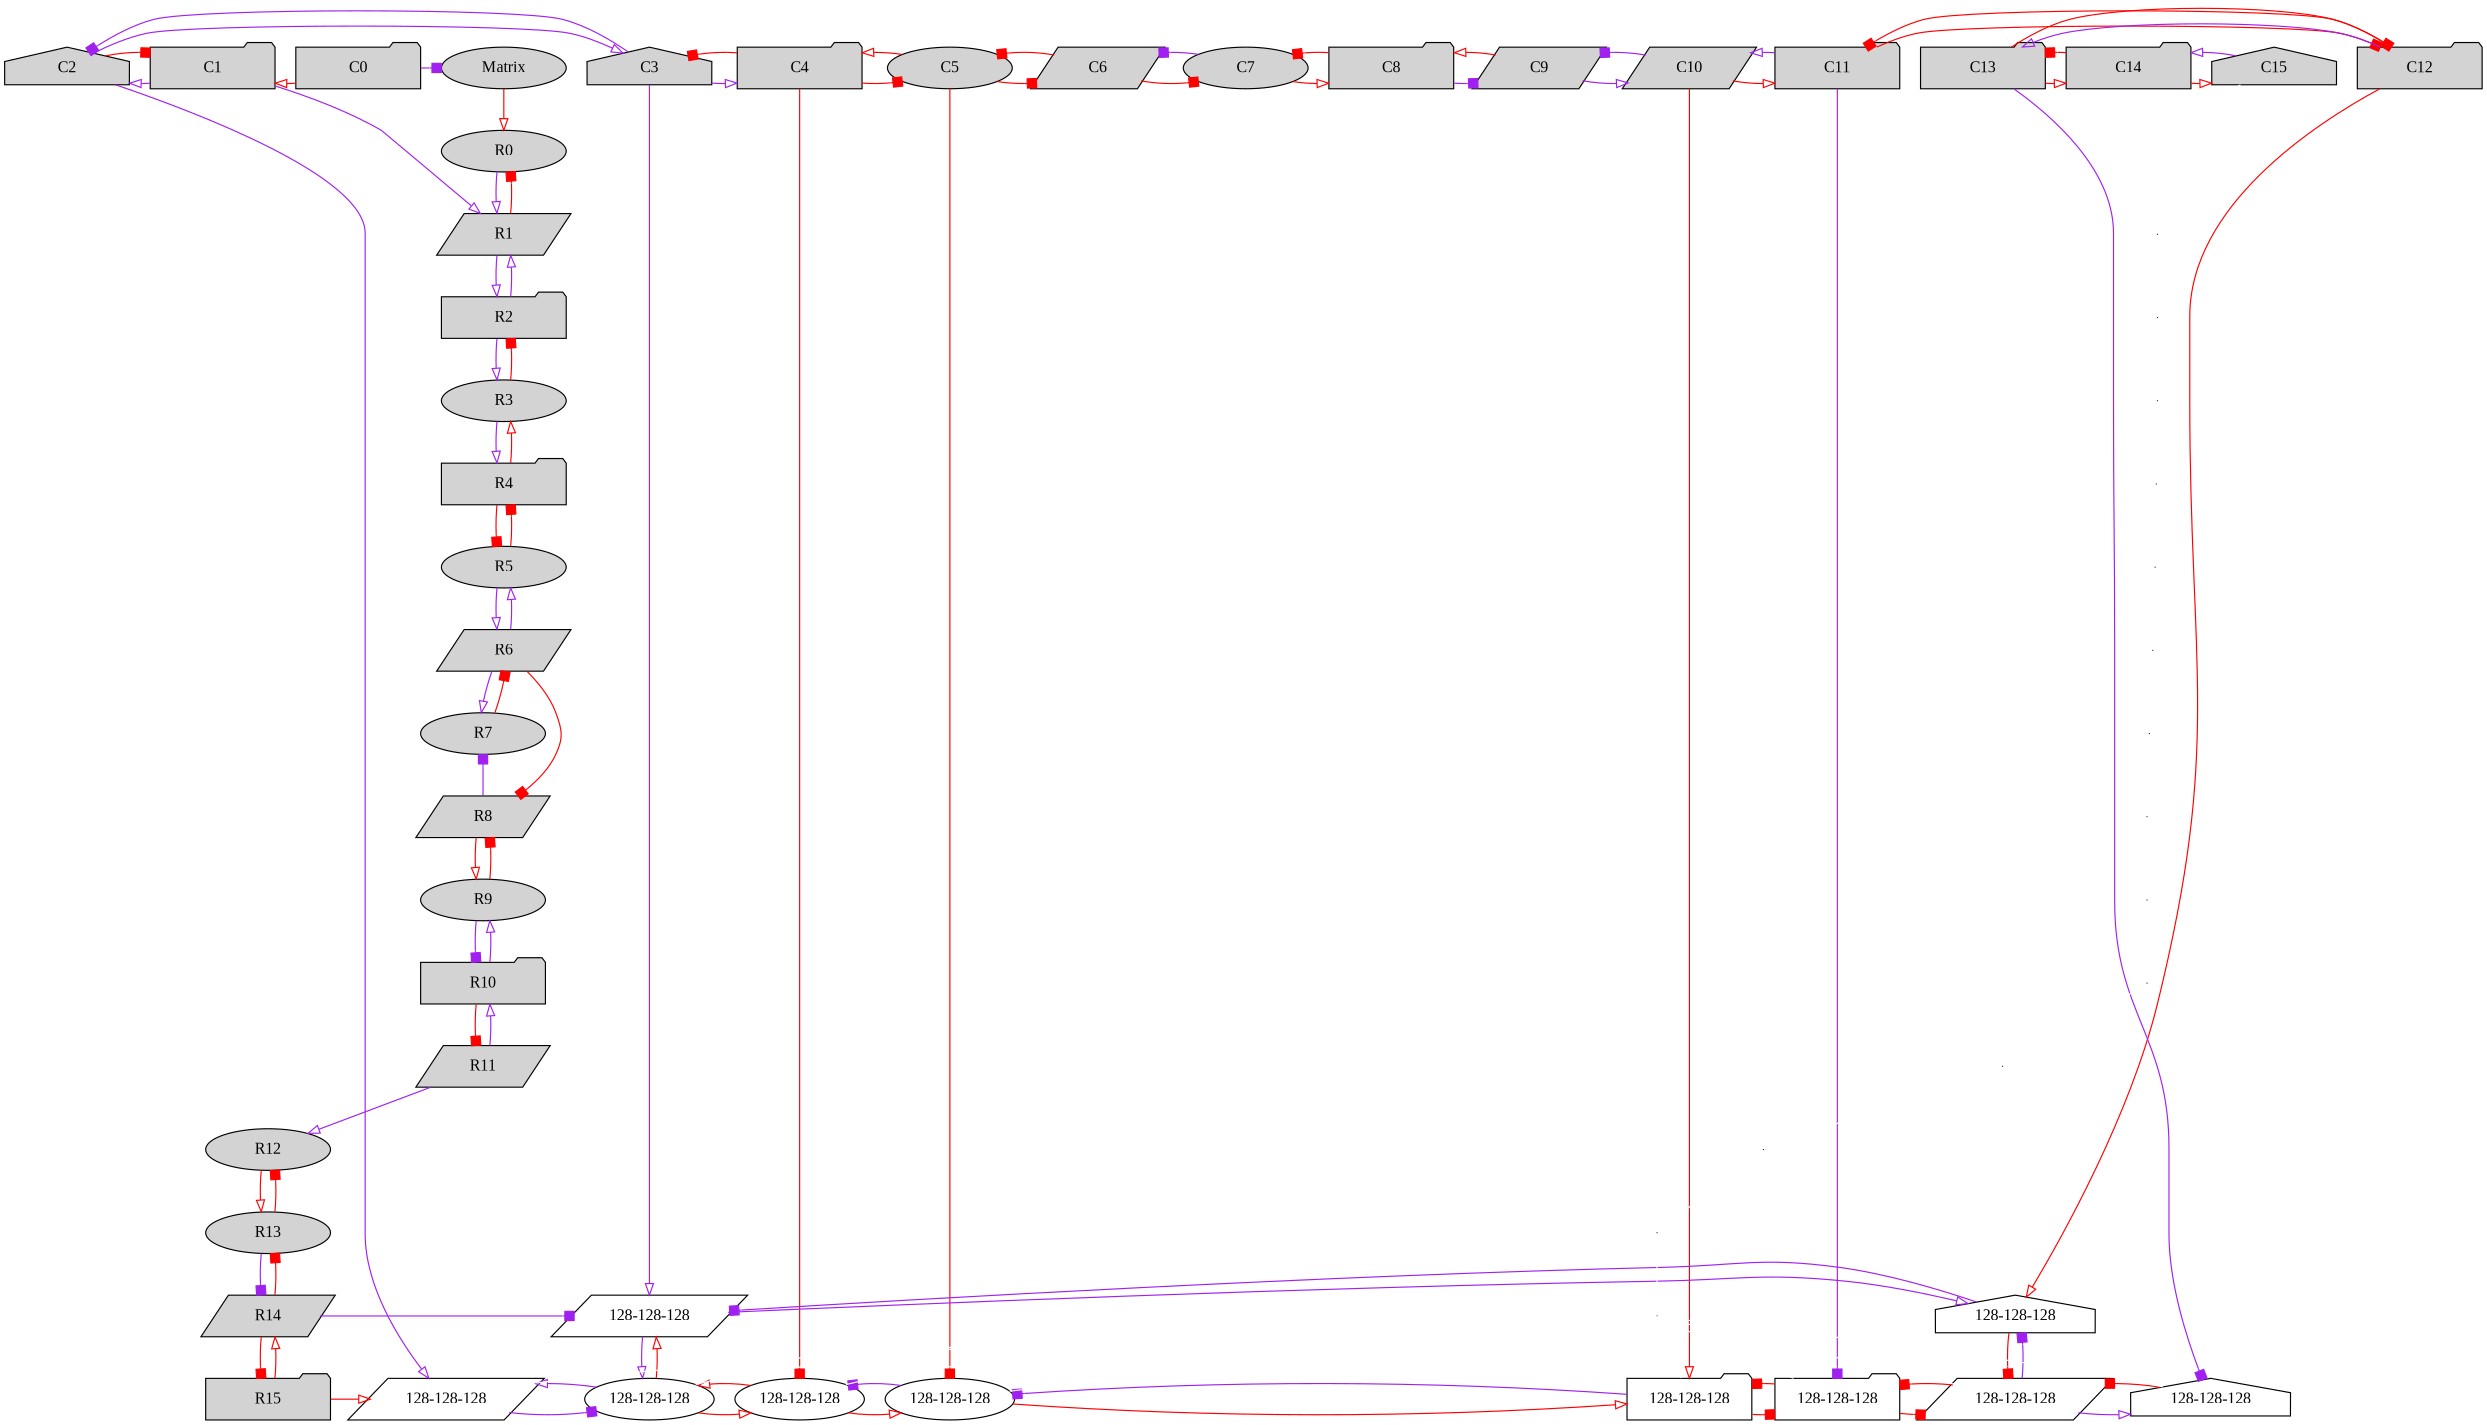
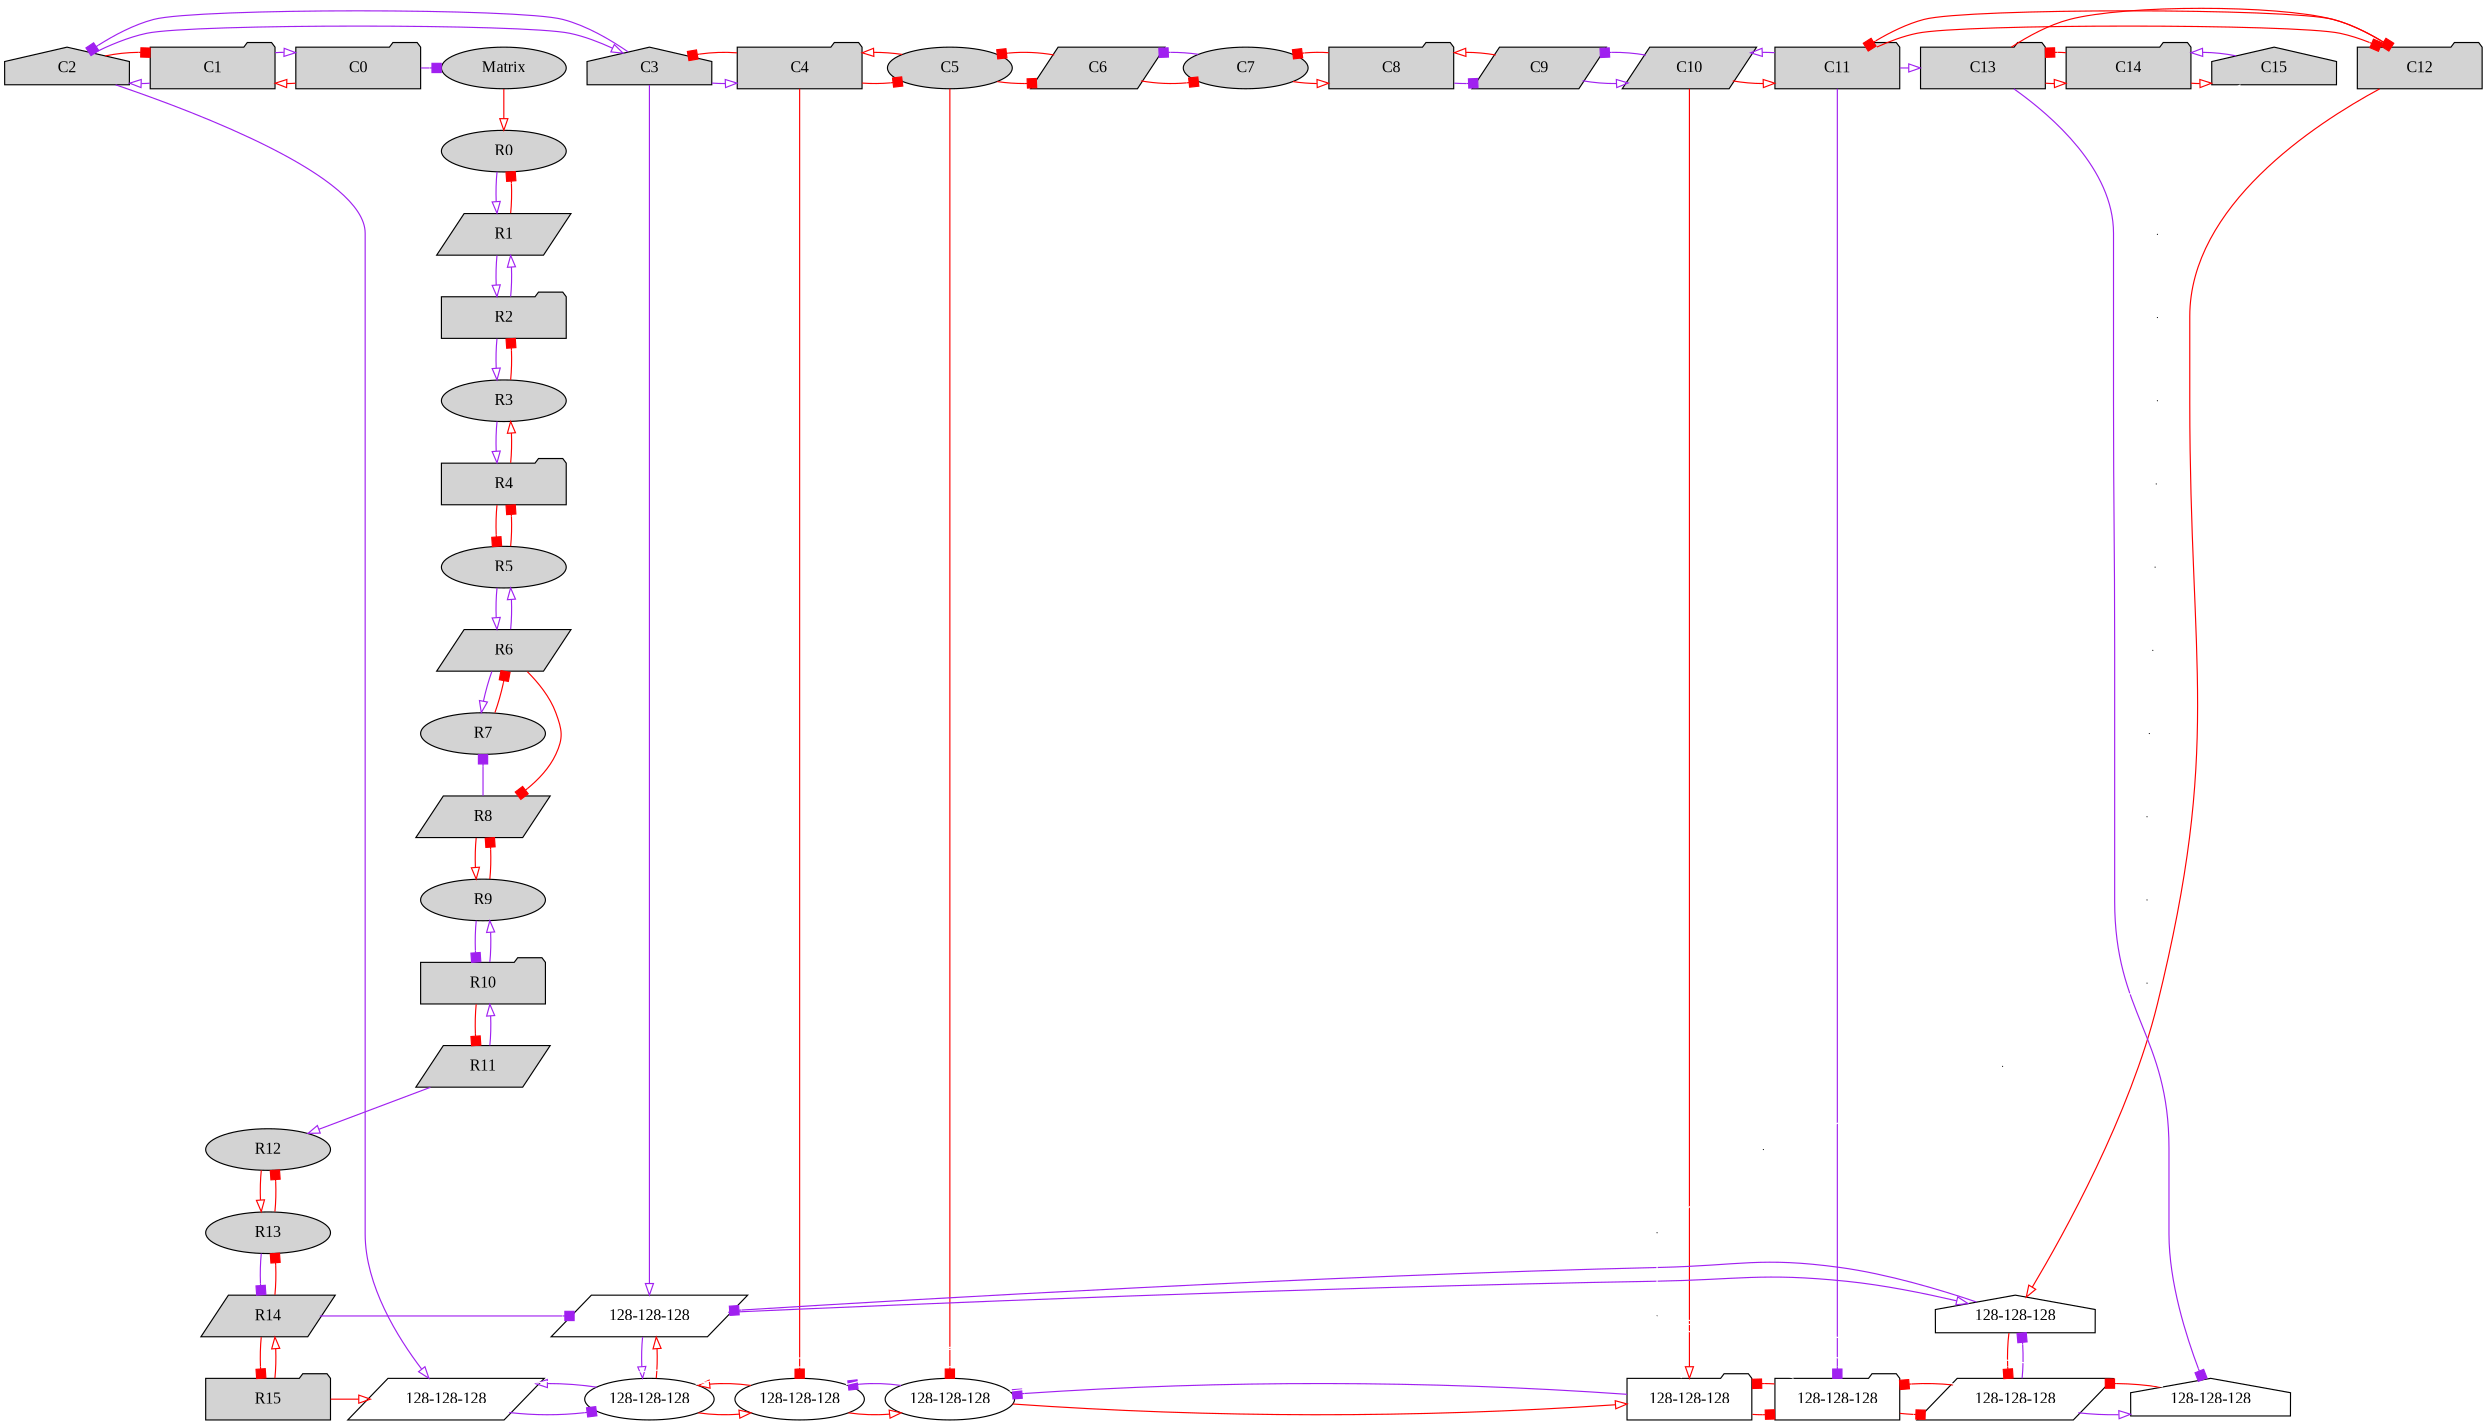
edge "C12" -> "C13": now "C11" -> "C13"
edge "C1" -> "R1": now "C1" -> "C0"
